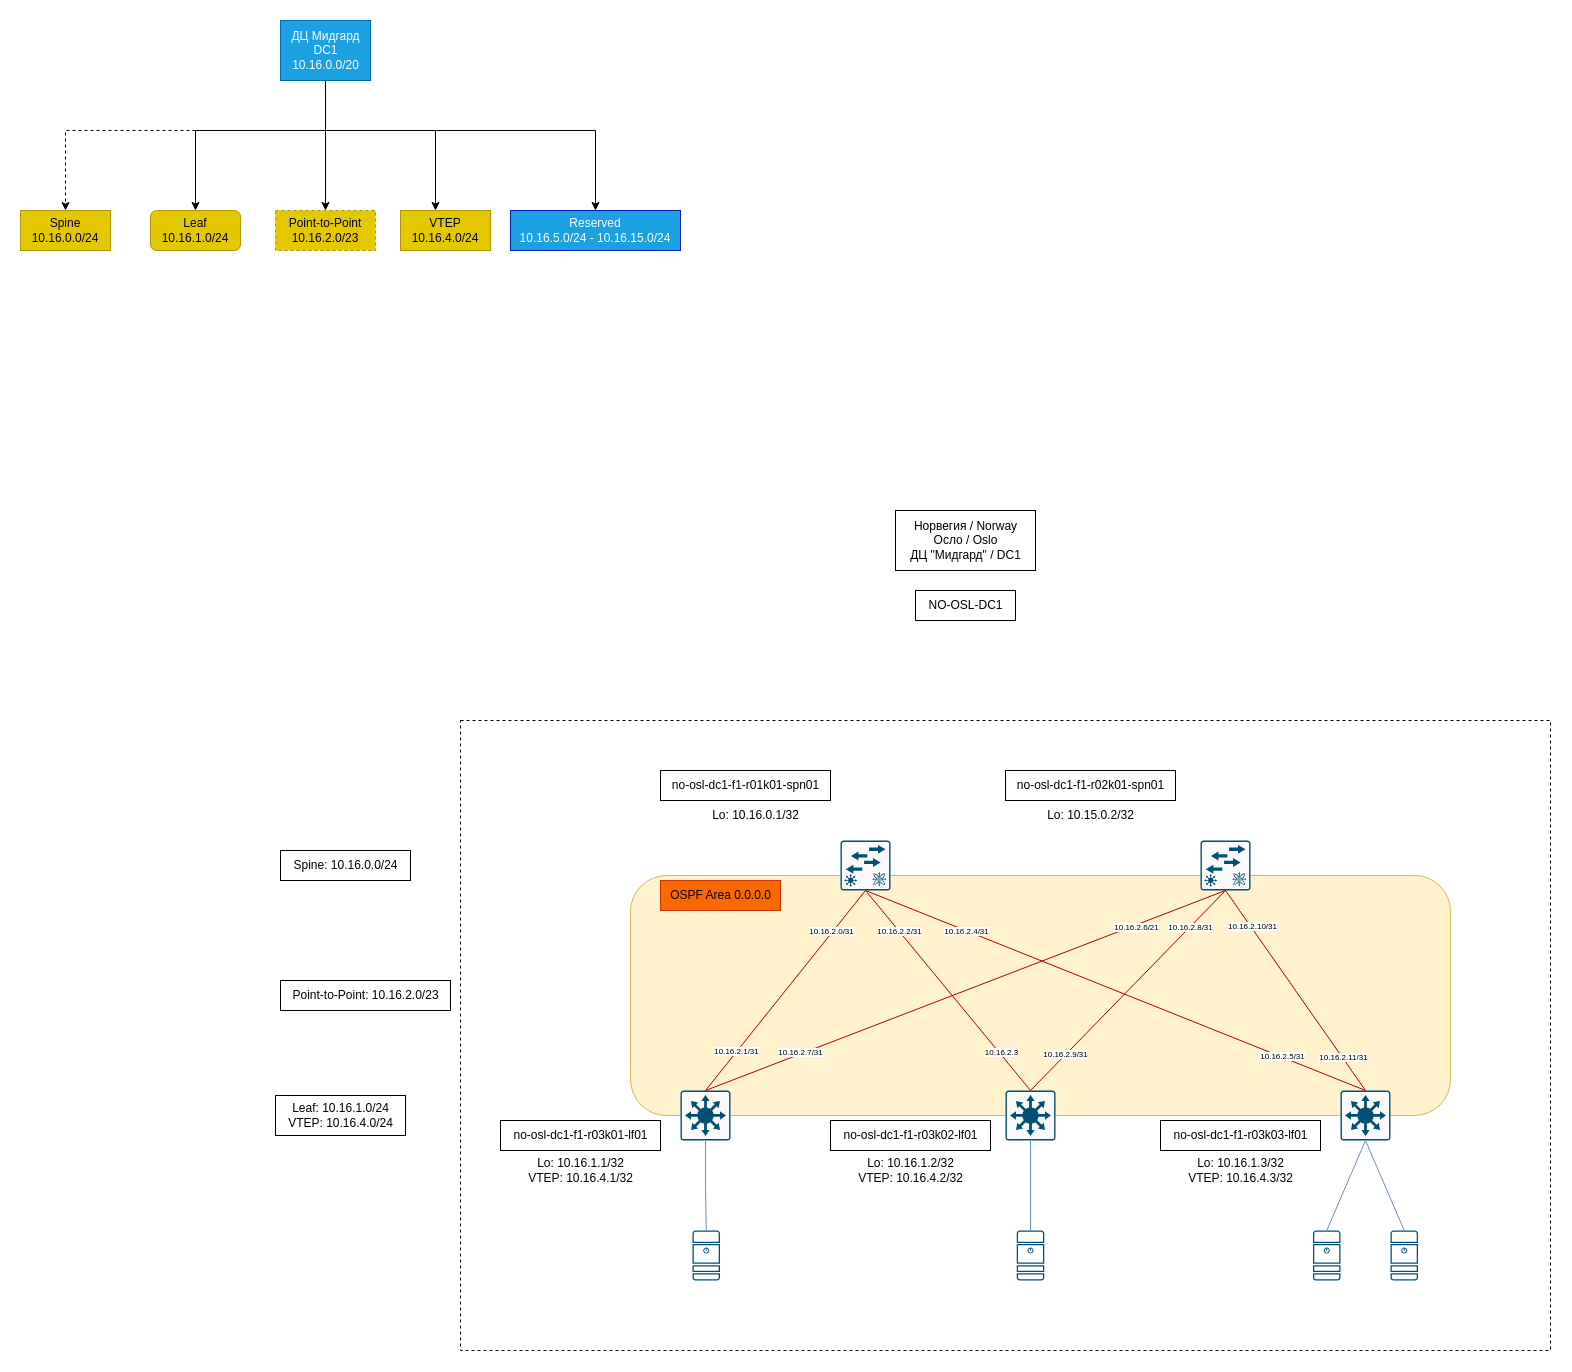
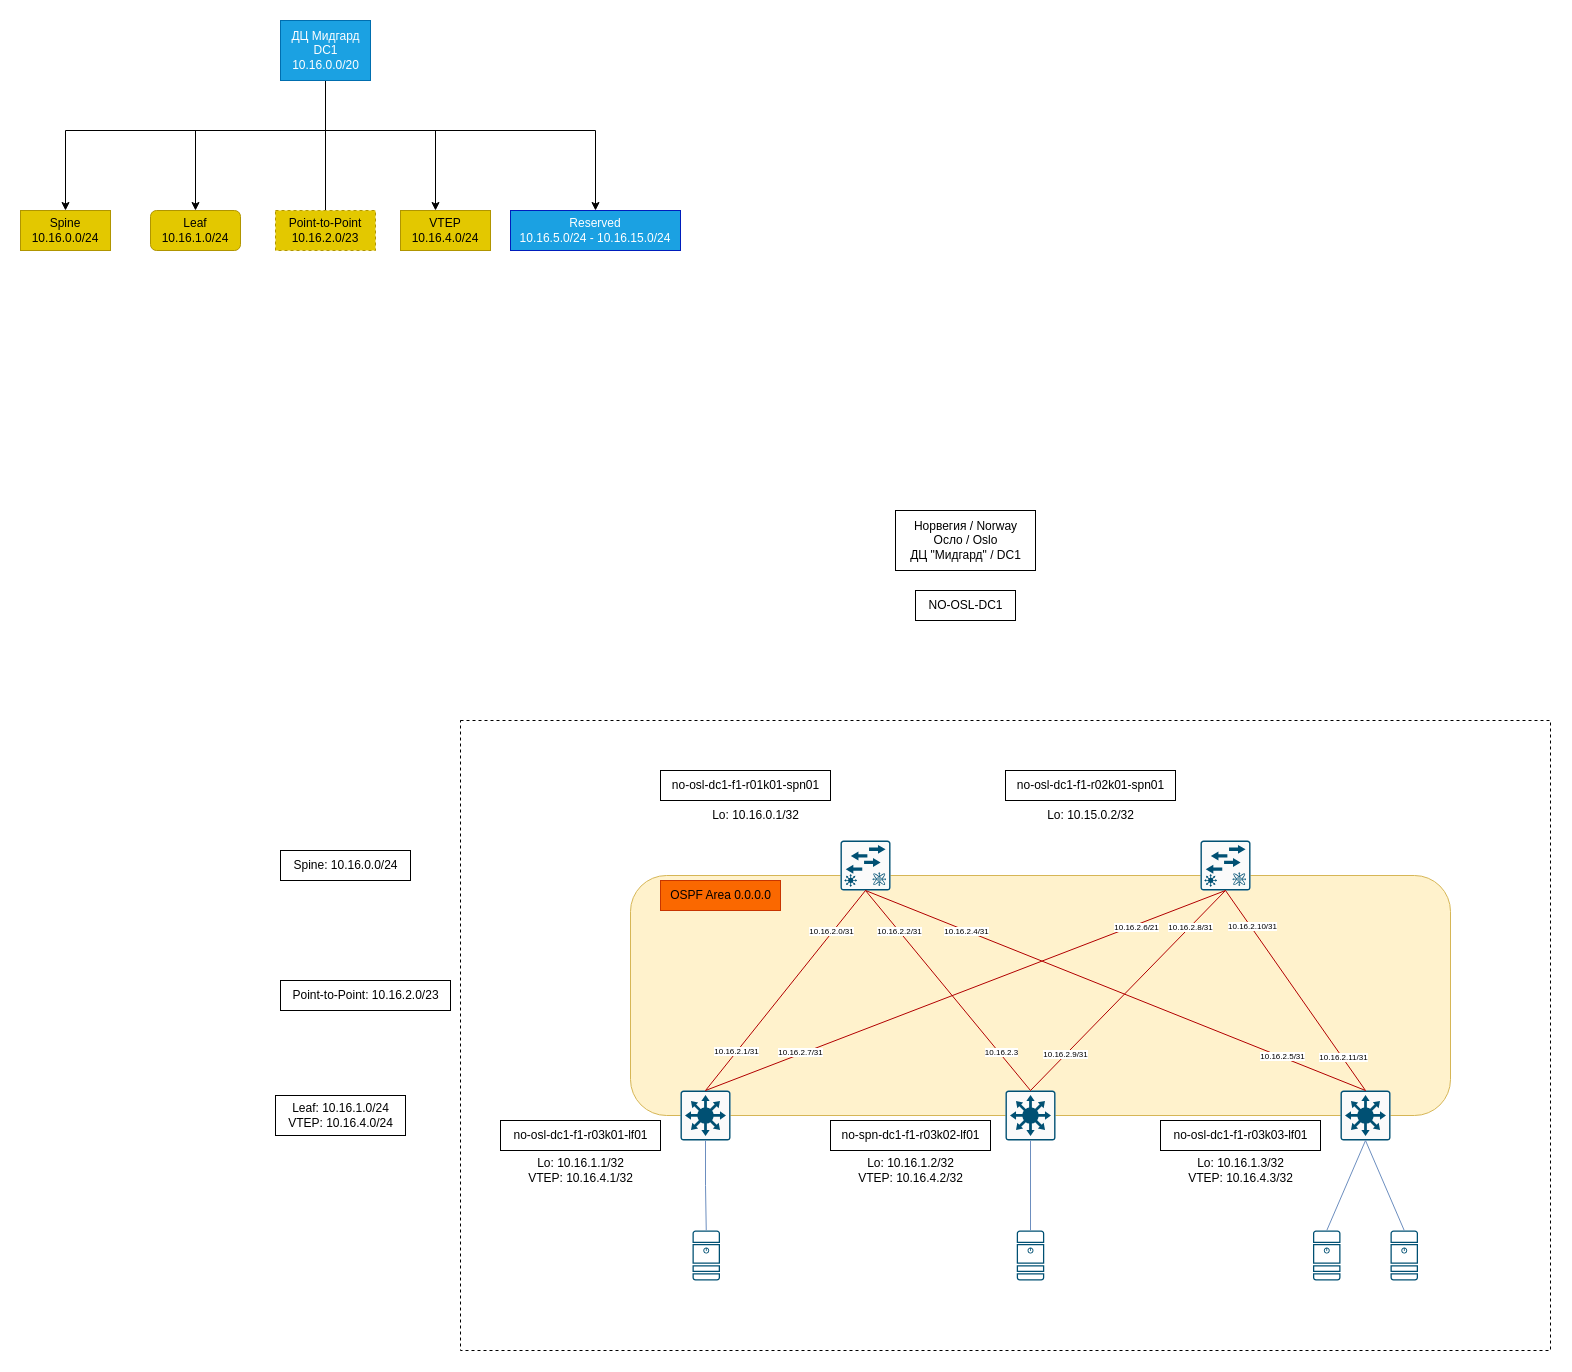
edge "ДЦ Мидгард DC1 10.16.0.0/20" -> "Spine 10.16.0.0/24": style dashed -> solid
edge "ДЦ Мидгард DC1 10.16.0.0/20" -> "Point-to-Point 10.16.2.0/23": arrowhead classic -> none
node "no-osl-dc1-f1-r03k02-lf01": label "no-osl-dc1-f1-r03k02-lf01" -> "no-spn-dc1-f1-r03k02-lf01"
